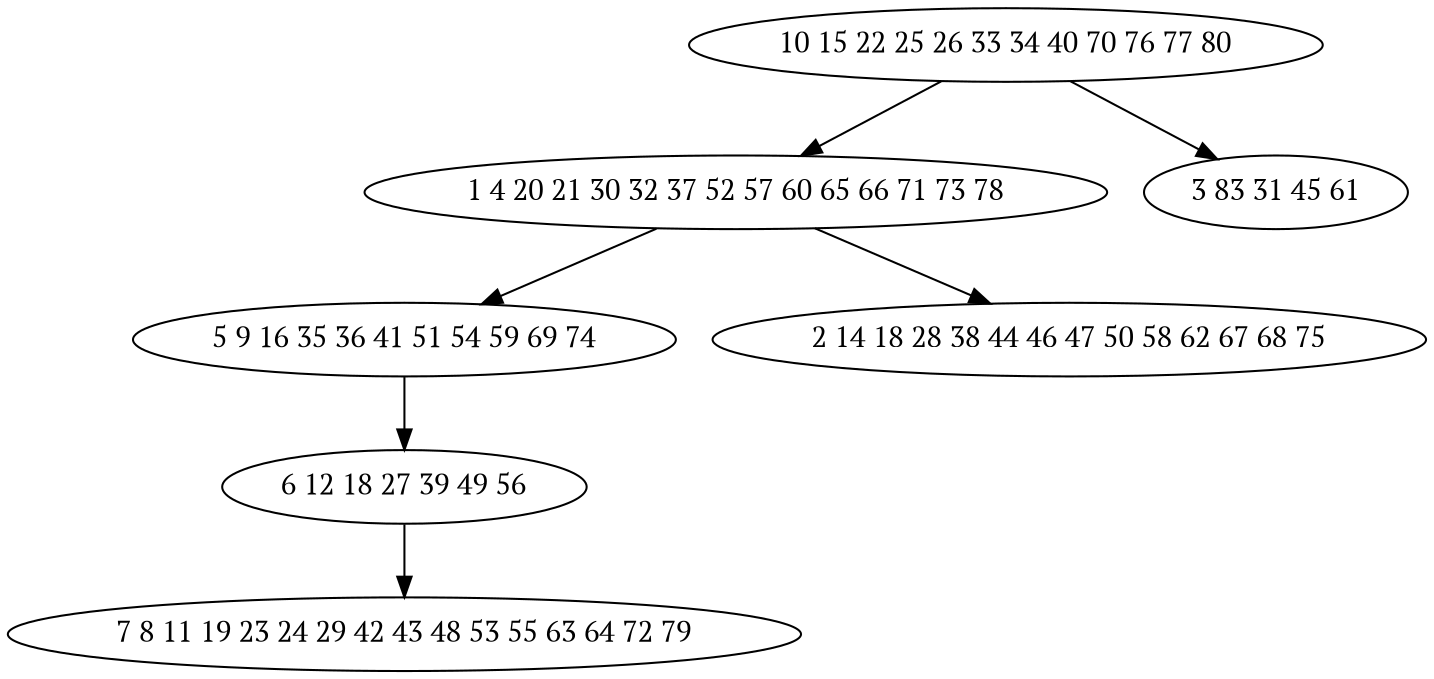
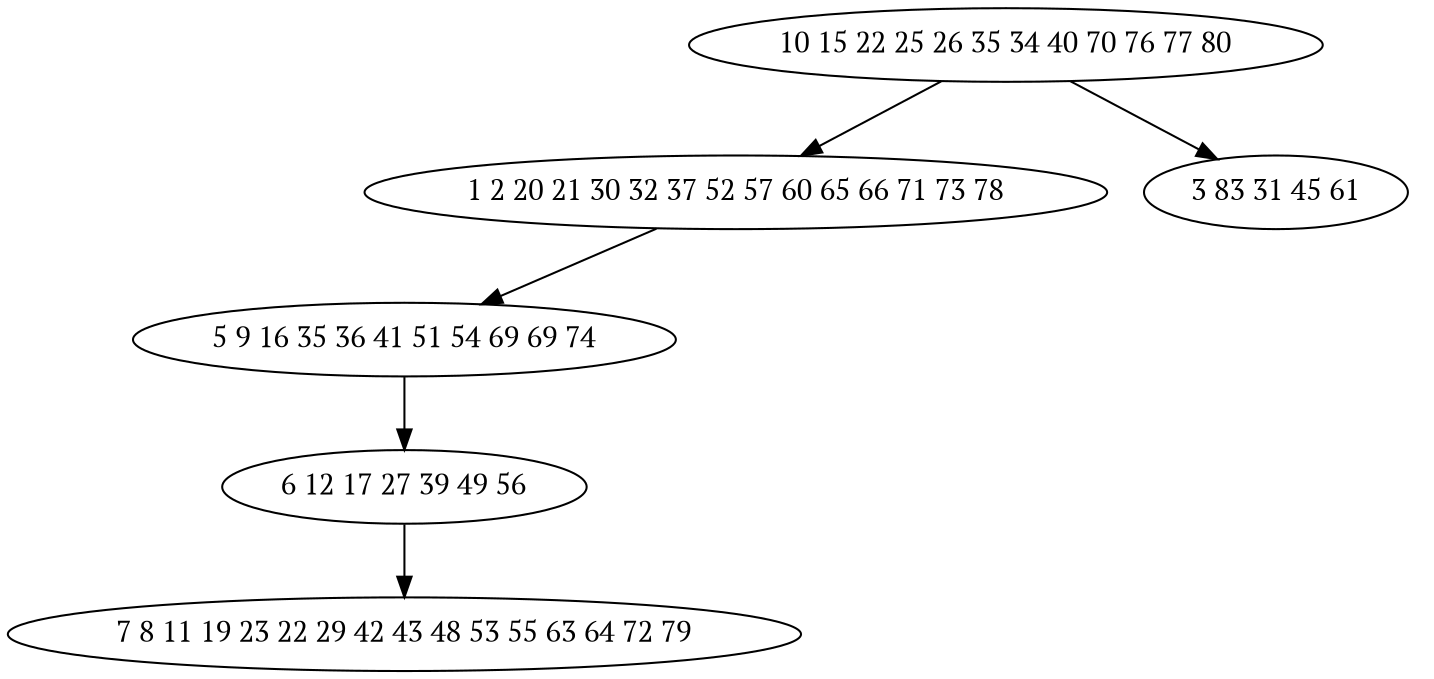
node "10 15 22 25 26 33 34 40 70 76 77 80": label "10 15 22 25 26 33 34 40 70 76 77 80" -> "10 15 22 25 26 35 34 40 70 76 77 80"
node "1 4 20 21 30 32 37 52 57 60 65 66 71 73 78": label "1 4 20 21 30 32 37 52 57 60 65 66 71 73 78" -> "1 2 20 21 30 32 37 52 57 60 65 66 71 73 78"
node "5 9 16 35 36 41 51 54 59 69 74": label "5 9 16 35 36 41 51 54 59 69 74" -> "5 9 16 35 36 41 51 54 69 69 74"
node "2 14 18 28 38 44 46 47 50 58 62 67 68 75": removed
node "6 12 18 27 39 49 56": label "6 12 18 27 39 49 56" -> "6 12 17 27 39 49 56"
node "7 8 11 19 23 24 29 42 43 48 53 55 63 64 72 79": label "7 8 11 19 23 24 29 42 43 48 53 55 63 64 72 79" -> "7 8 11 19 23 22 29 42 43 48 53 55 63 64 72 79"
